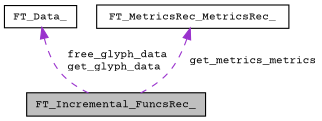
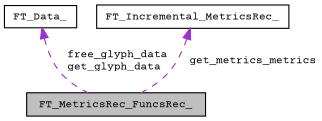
node "FT_MetricsRec_MetricsRec_": label "FT_MetricsRec_MetricsRec_" -> "FT_Incremental_MetricsRec_"
node "FT_Incremental_FuncsRec_": label "FT_Incremental_FuncsRec_" -> "FT_MetricsRec_FuncsRec_"
